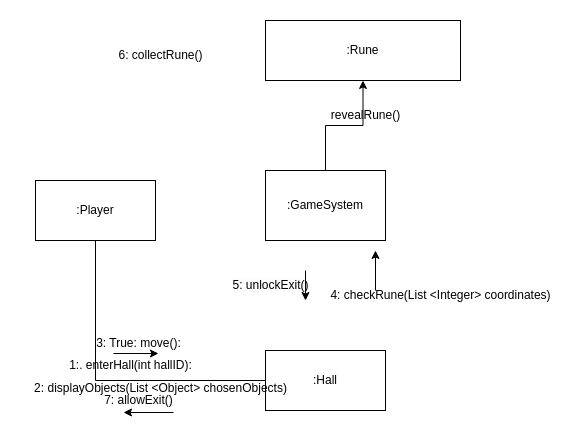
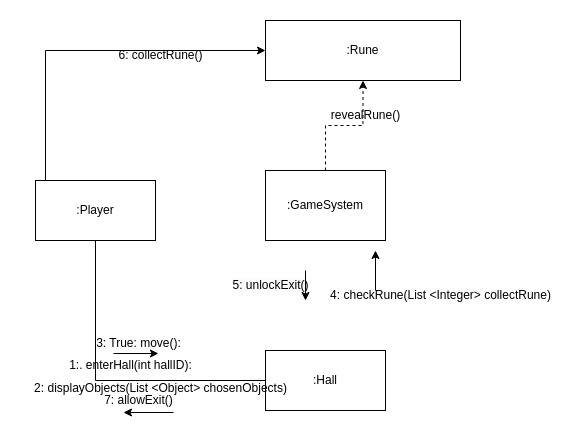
edge ":Player" -> ":Rune": added
edge ":GameSystem" -> ":Rune": style solid -> dashed
node "4: checkRune(List <Integer> coordinates)": label "4: checkRune(List <Integer> coordinates)" -> "4: checkRune(List <Integer> collectRune)"
